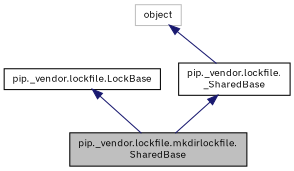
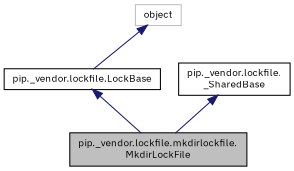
edge "pip._vendor.lockfile. _SharedBase" -> "object": now "pip._vendor.lockfile.LockBase" -> "object"
node "pip._vendor.lockfile.mkdirlockfile. SharedBase": label "pip._vendor.lockfile.mkdirlockfile. SharedBase" -> "pip._vendor.lockfile.mkdirlockfile. MkdirLockFile"
